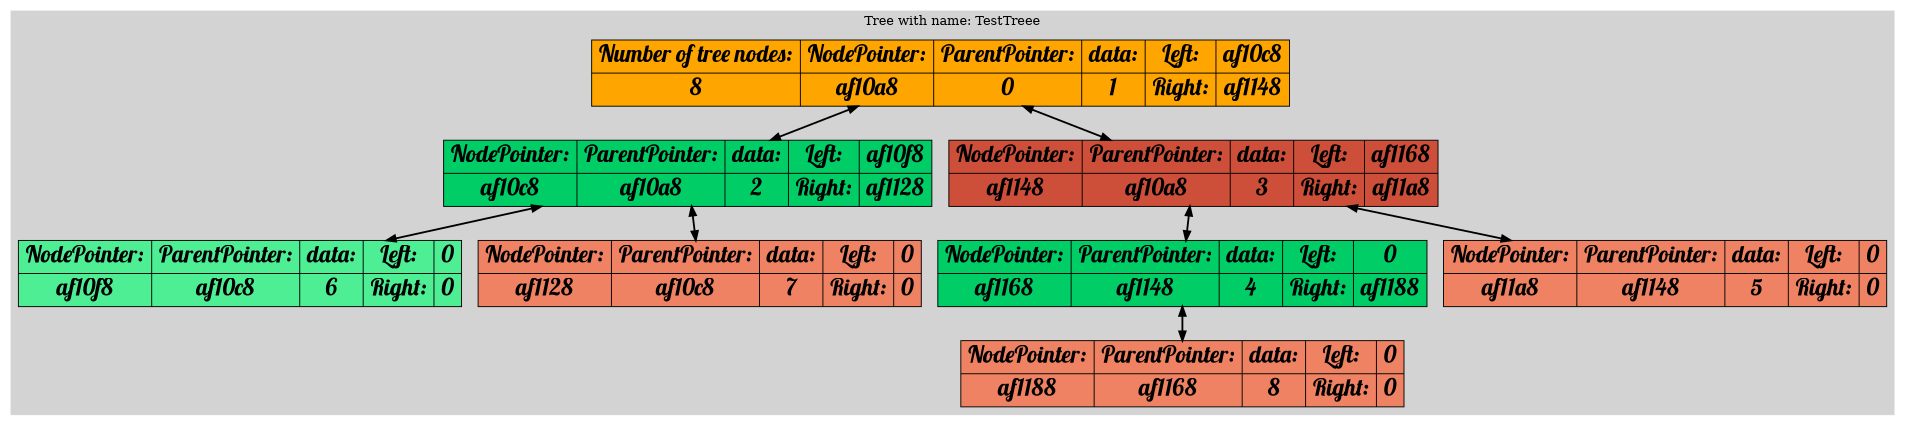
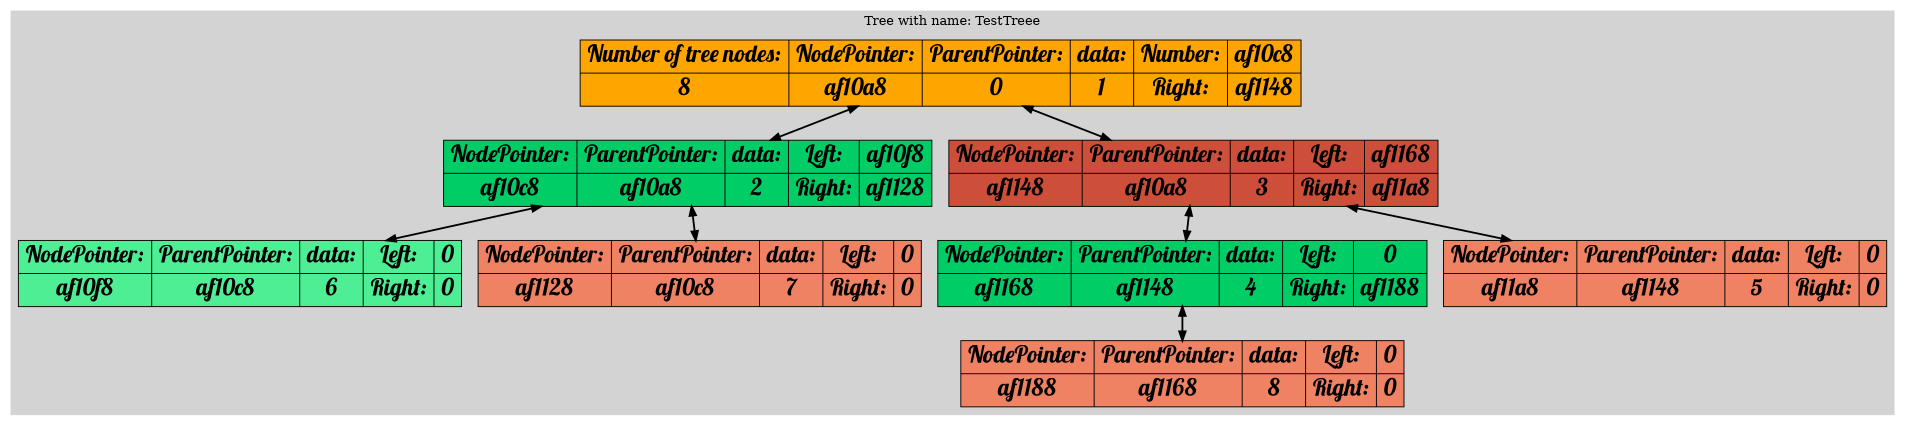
node "Number of tree nodes:": text "Left:" -> "Number:"
